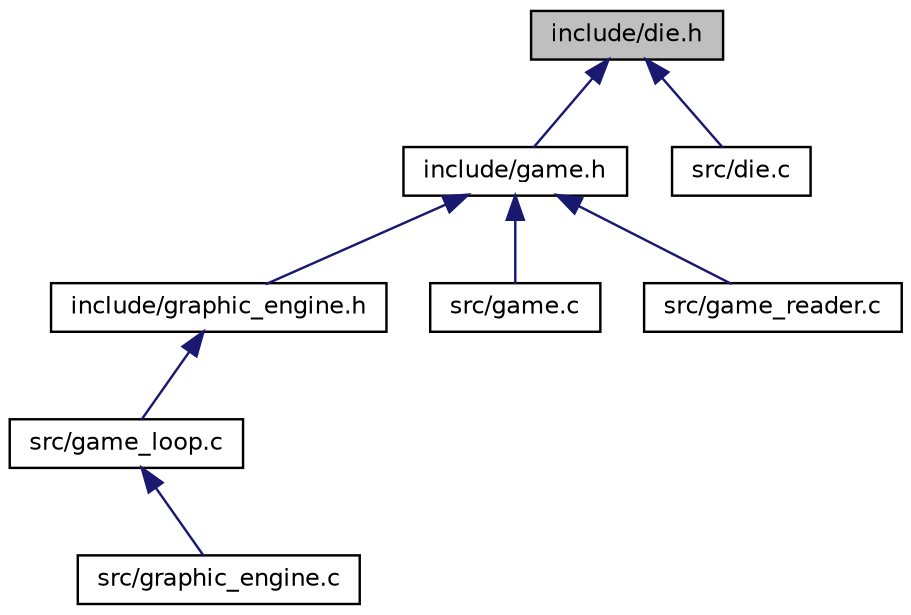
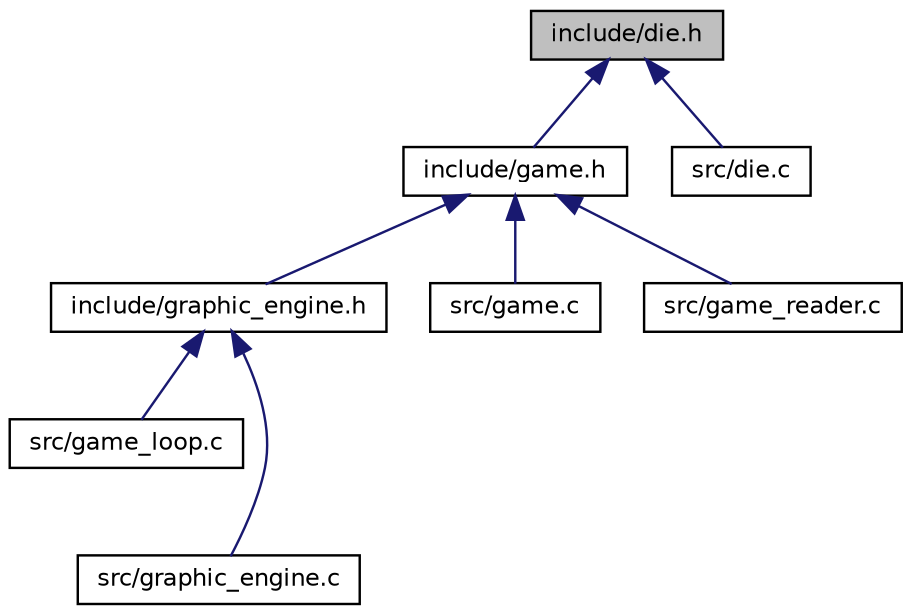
edge "src/graphic_engine.c" -> "src/game_loop.c": now "src/graphic_engine.c" -> "include/graphic_engine.h"
